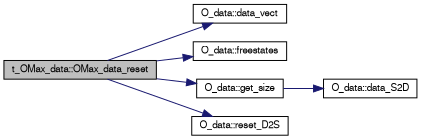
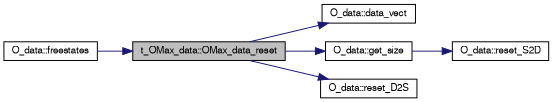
edge "t_OMax_data::OMax_data_reset" -> "O_data::freestates": reversed
node "O_data::data_S2D": label "O_data::data_S2D" -> "O_data::reset_S2D"
